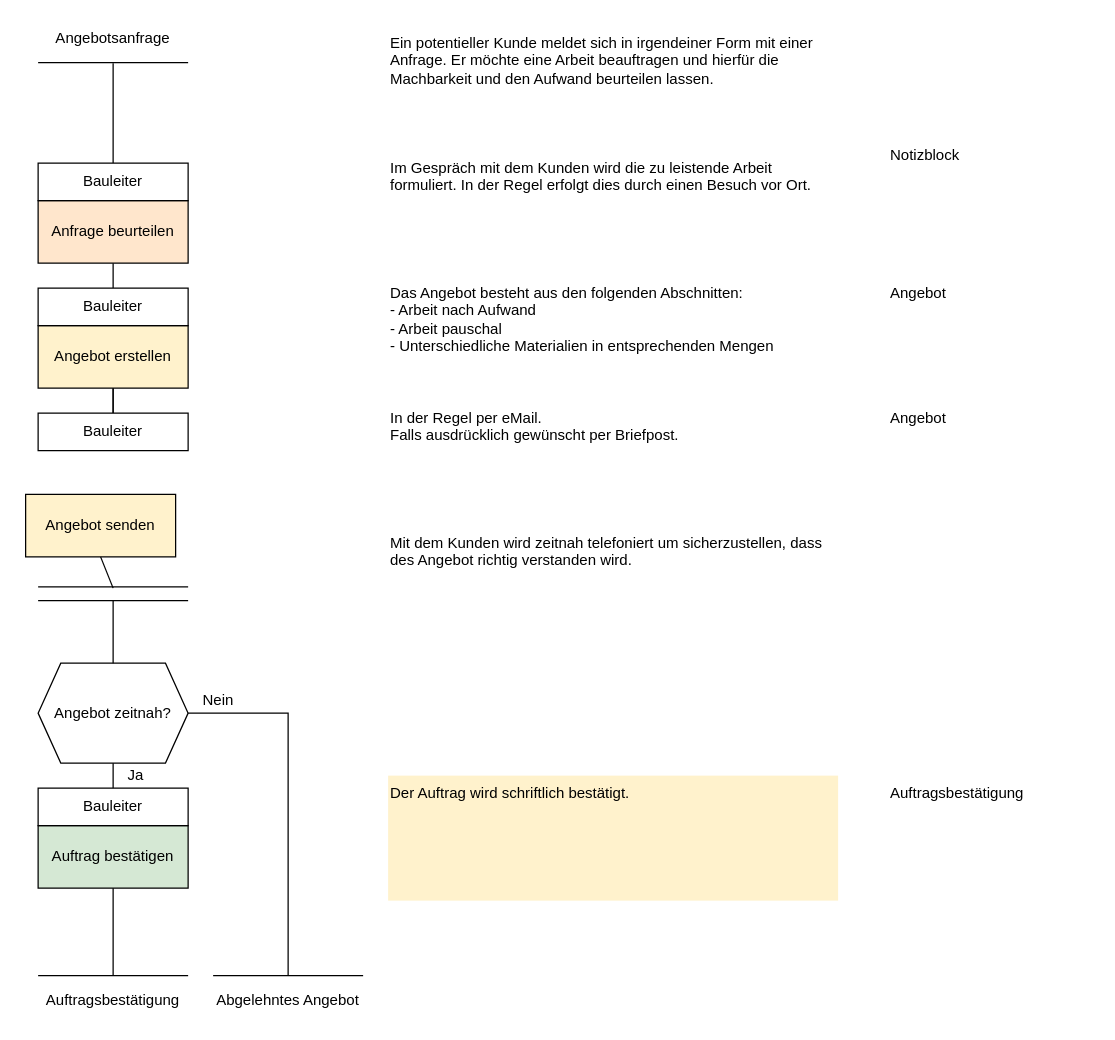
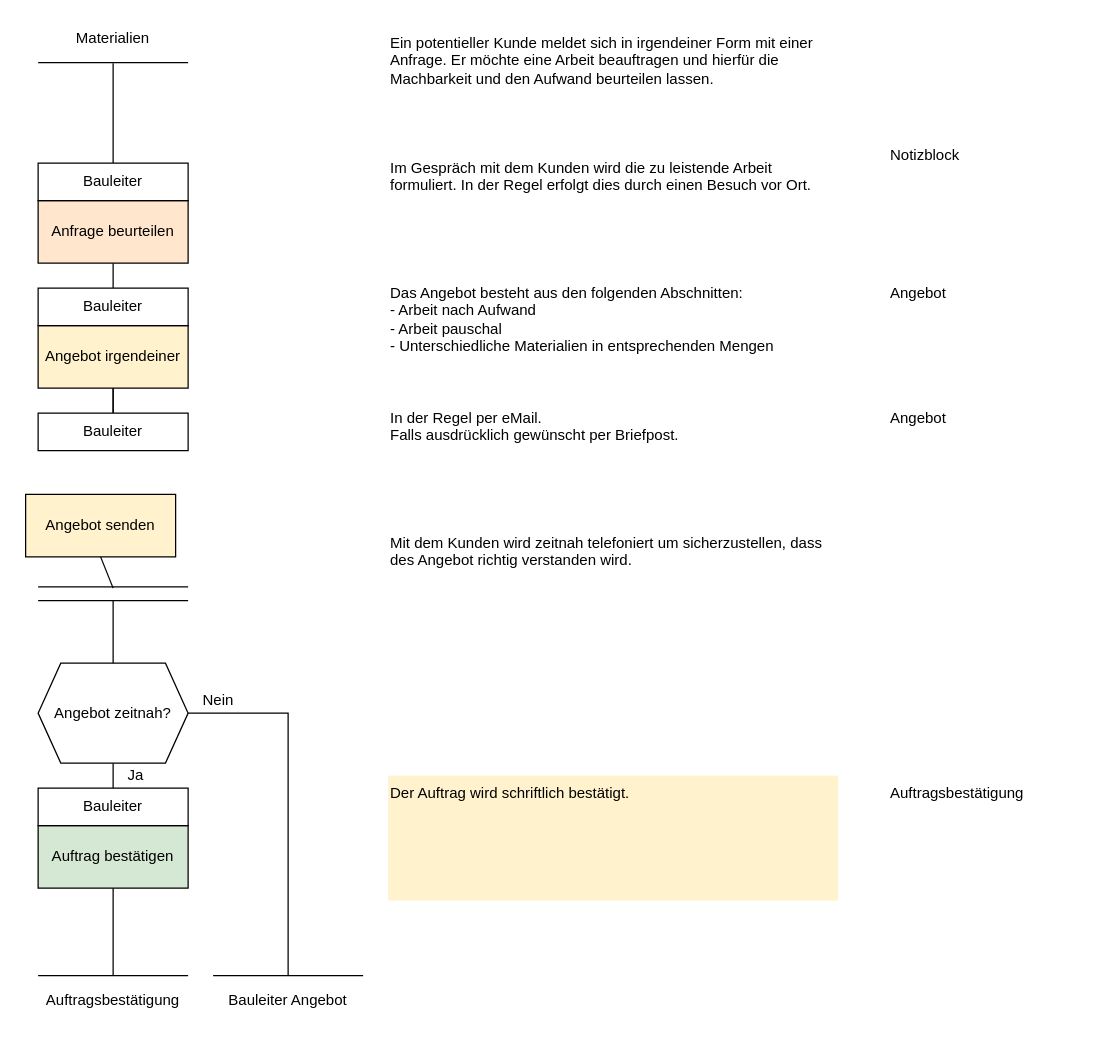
node "Angebotsanfrage": label "Angebotsanfrage" -> "Materialien"
node "Angebot erstellen": label "Angebot erstellen" -> "Angebot irgendeiner"
node "Abgelehntes Angebot": label "Abgelehntes Angebot" -> "Bauleiter Angebot"
